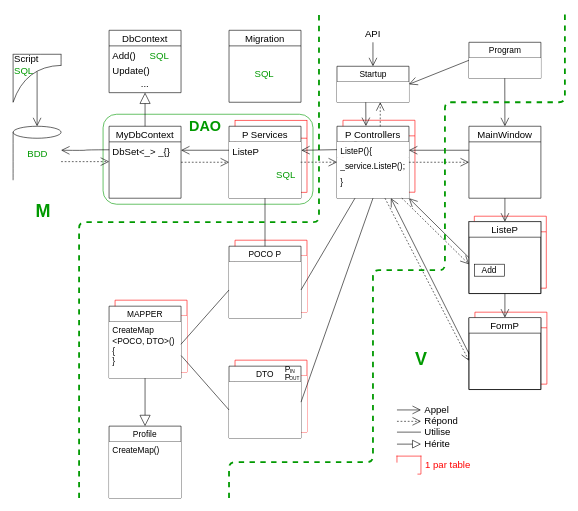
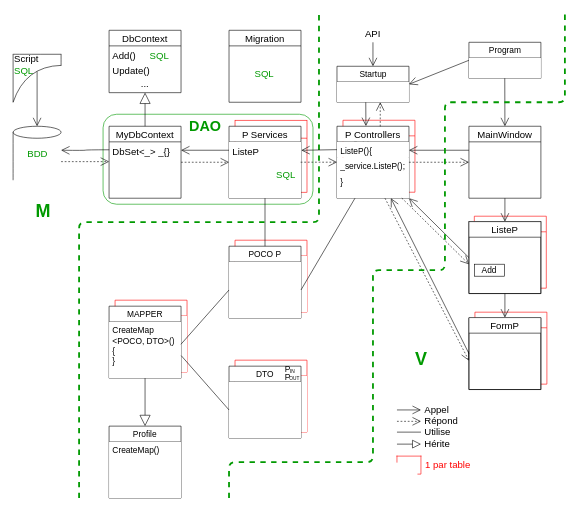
edge "P Controllers" -- "DTO": removed
